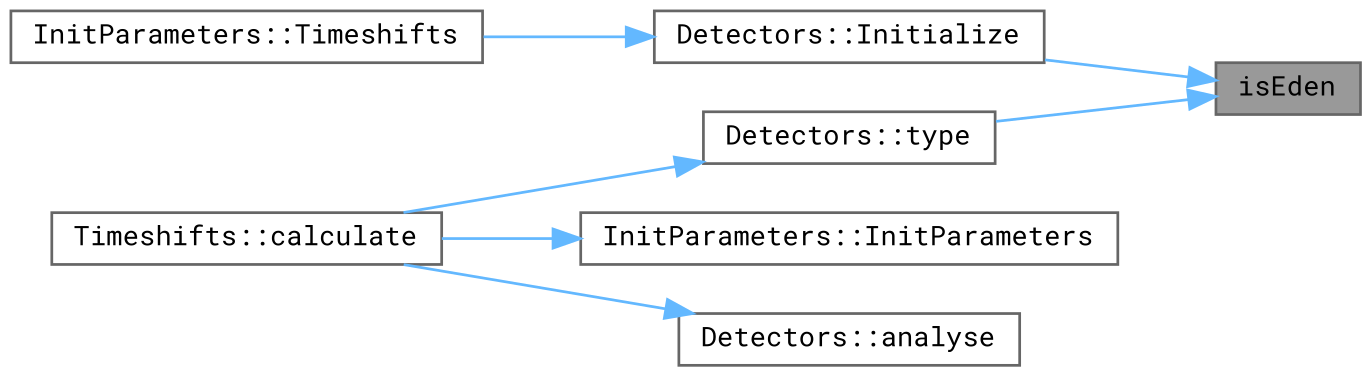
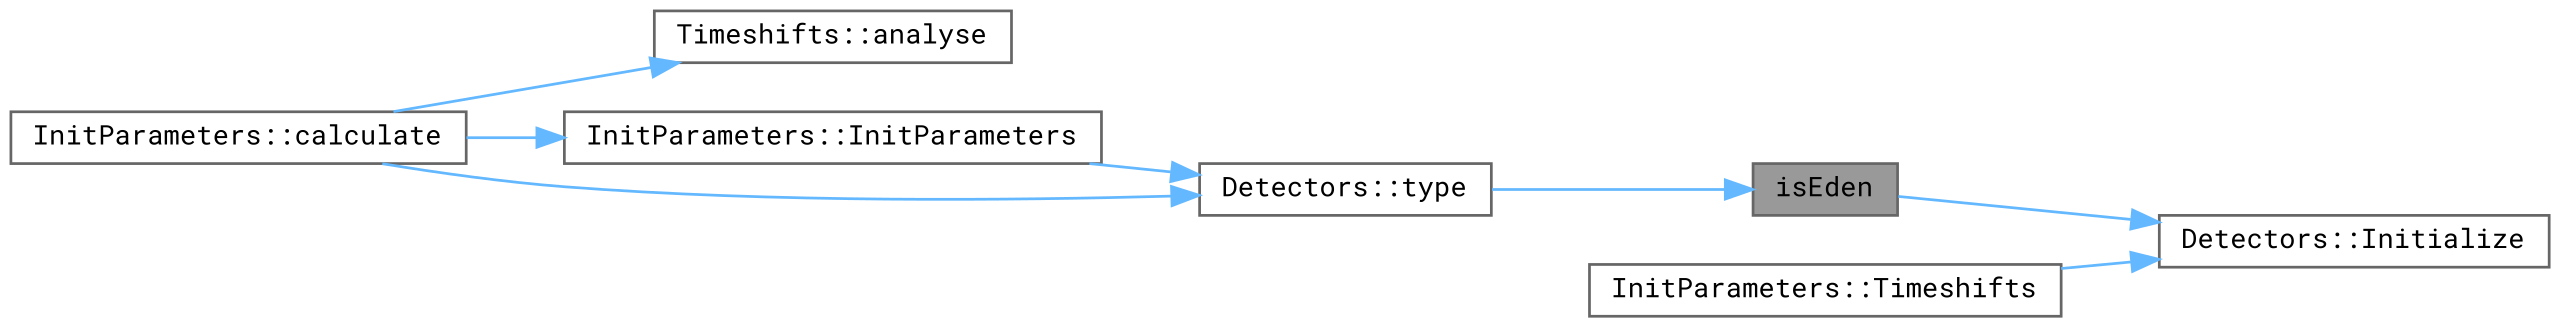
edge "Detectors::Initialize" -> "isEden": reversed
edge "InitParameters::InitParameters" -> "Detectors::type": added
node "Timeshifts::calculate": label "Timeshifts::calculate" -> "InitParameters::calculate"
node "Detectors::analyse": label "Detectors::analyse" -> "Timeshifts::analyse"
